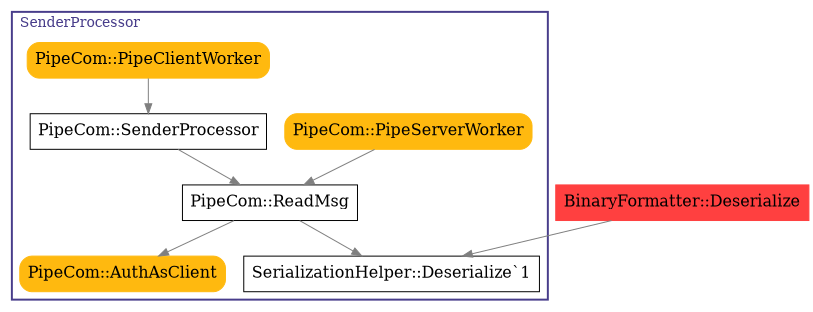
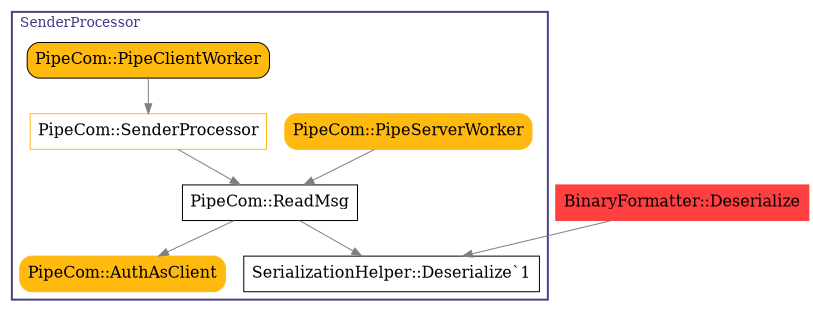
node "PipeCom::PipeClientWorker": color darkgoldenrod1 -> black
node "PipeCom::SenderProcessor": color black -> darkgoldenrod1
